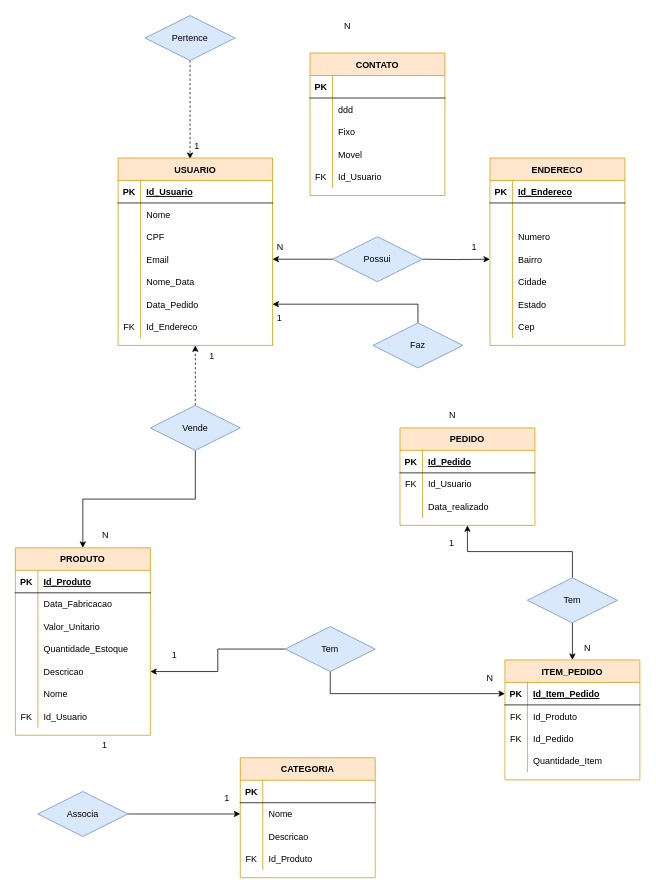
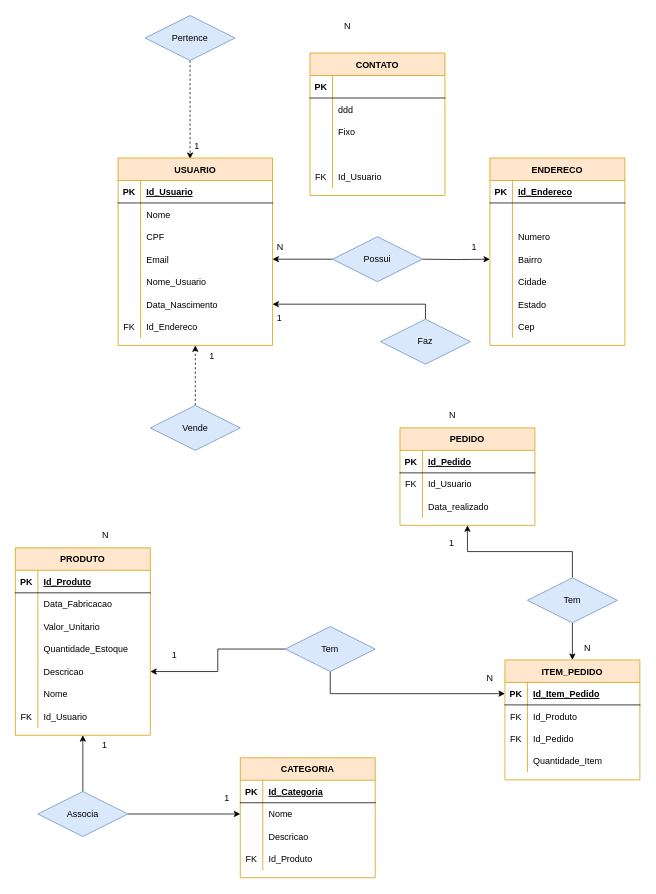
node "Movel": removed
node "Nome_Data": label "Nome_Data" -> "Nome_Usuario"
node "Data_Pedido": label "Data_Pedido" -> "Data_Nascimento"
node "Faz": moved (418, 345) -> (426, 342)
edge "Vende" -> "PRODUTO": removed
edge "Associa" -> "PRODUTO": added
node "Id_Categoria": added
